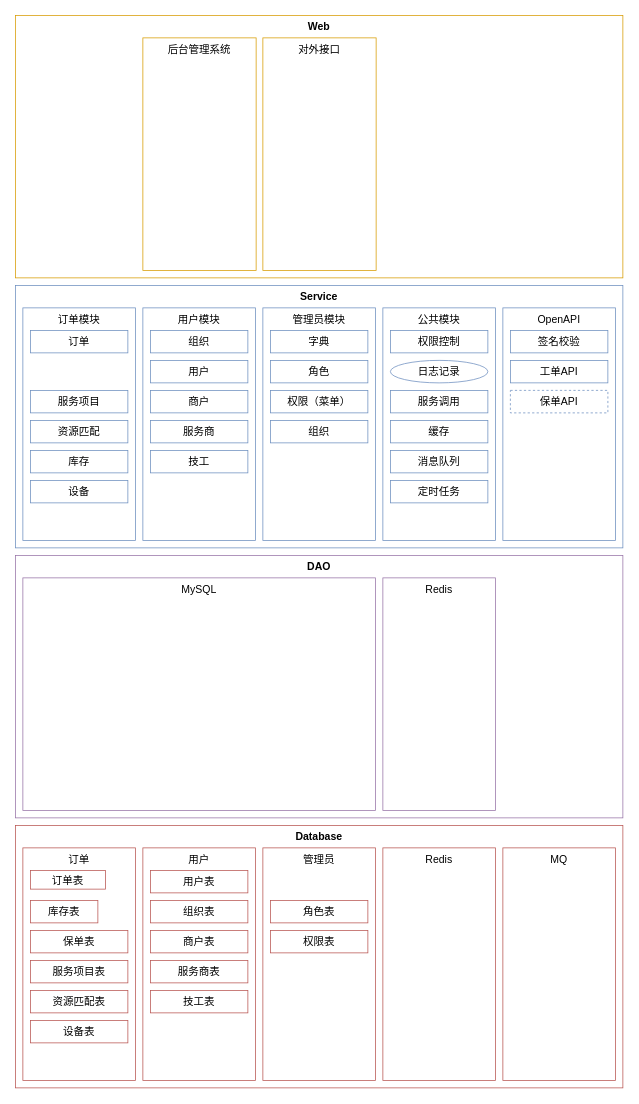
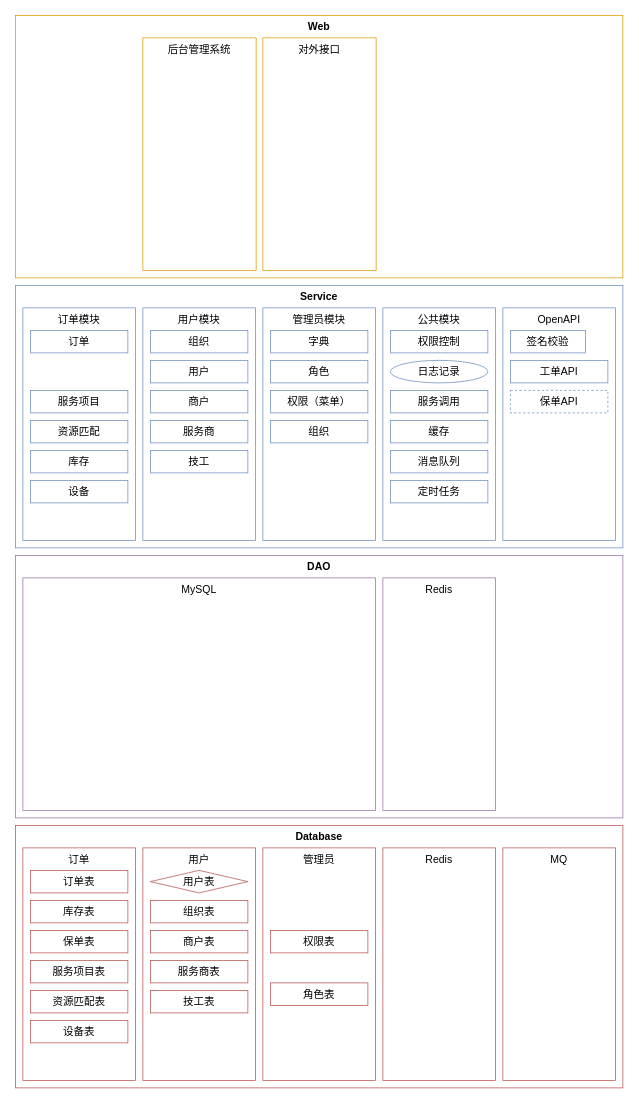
node "签名校验": size 98x23 -> 75x23
node "订单表": size 75x19 -> 98x23
node "用户表": shape rectangle -> diamond
node "库存表": size 68x23 -> 98x23
node "角色表": moved (319, 912) -> (319, 994)
